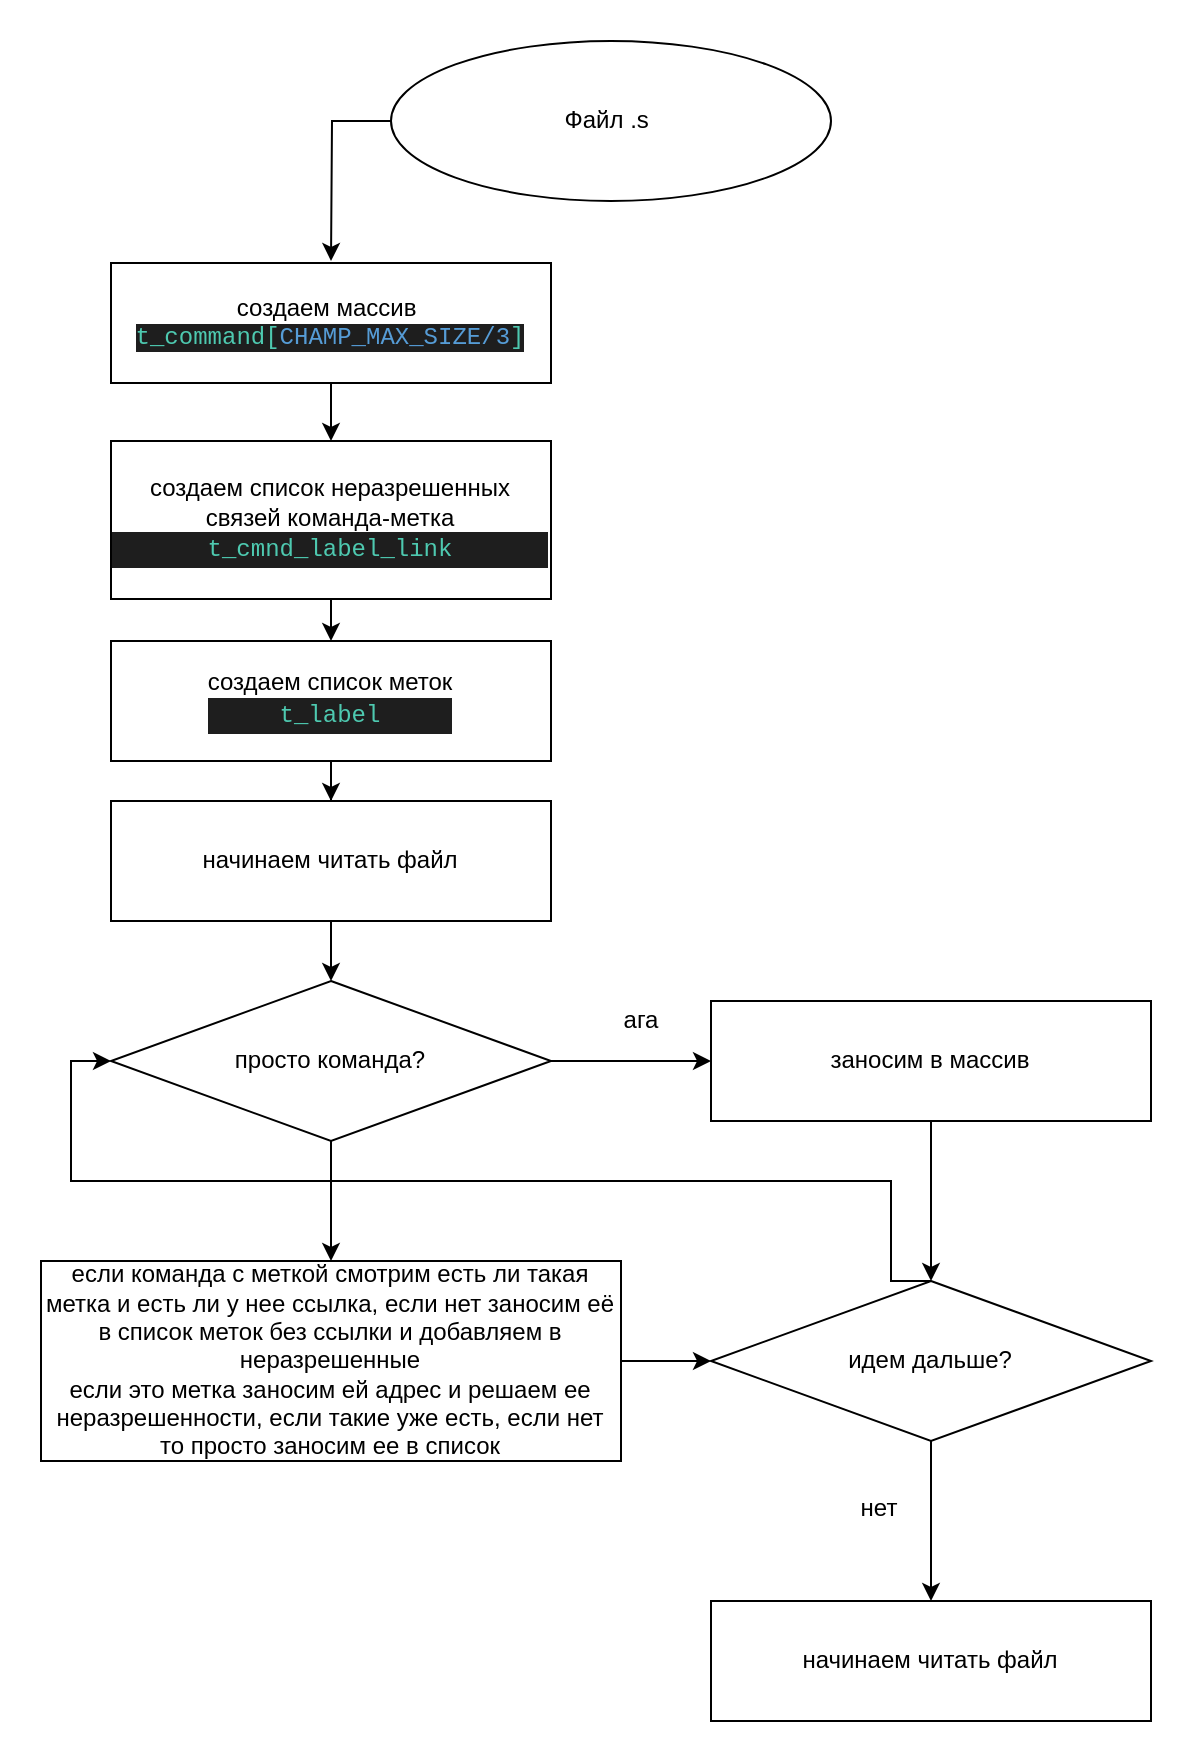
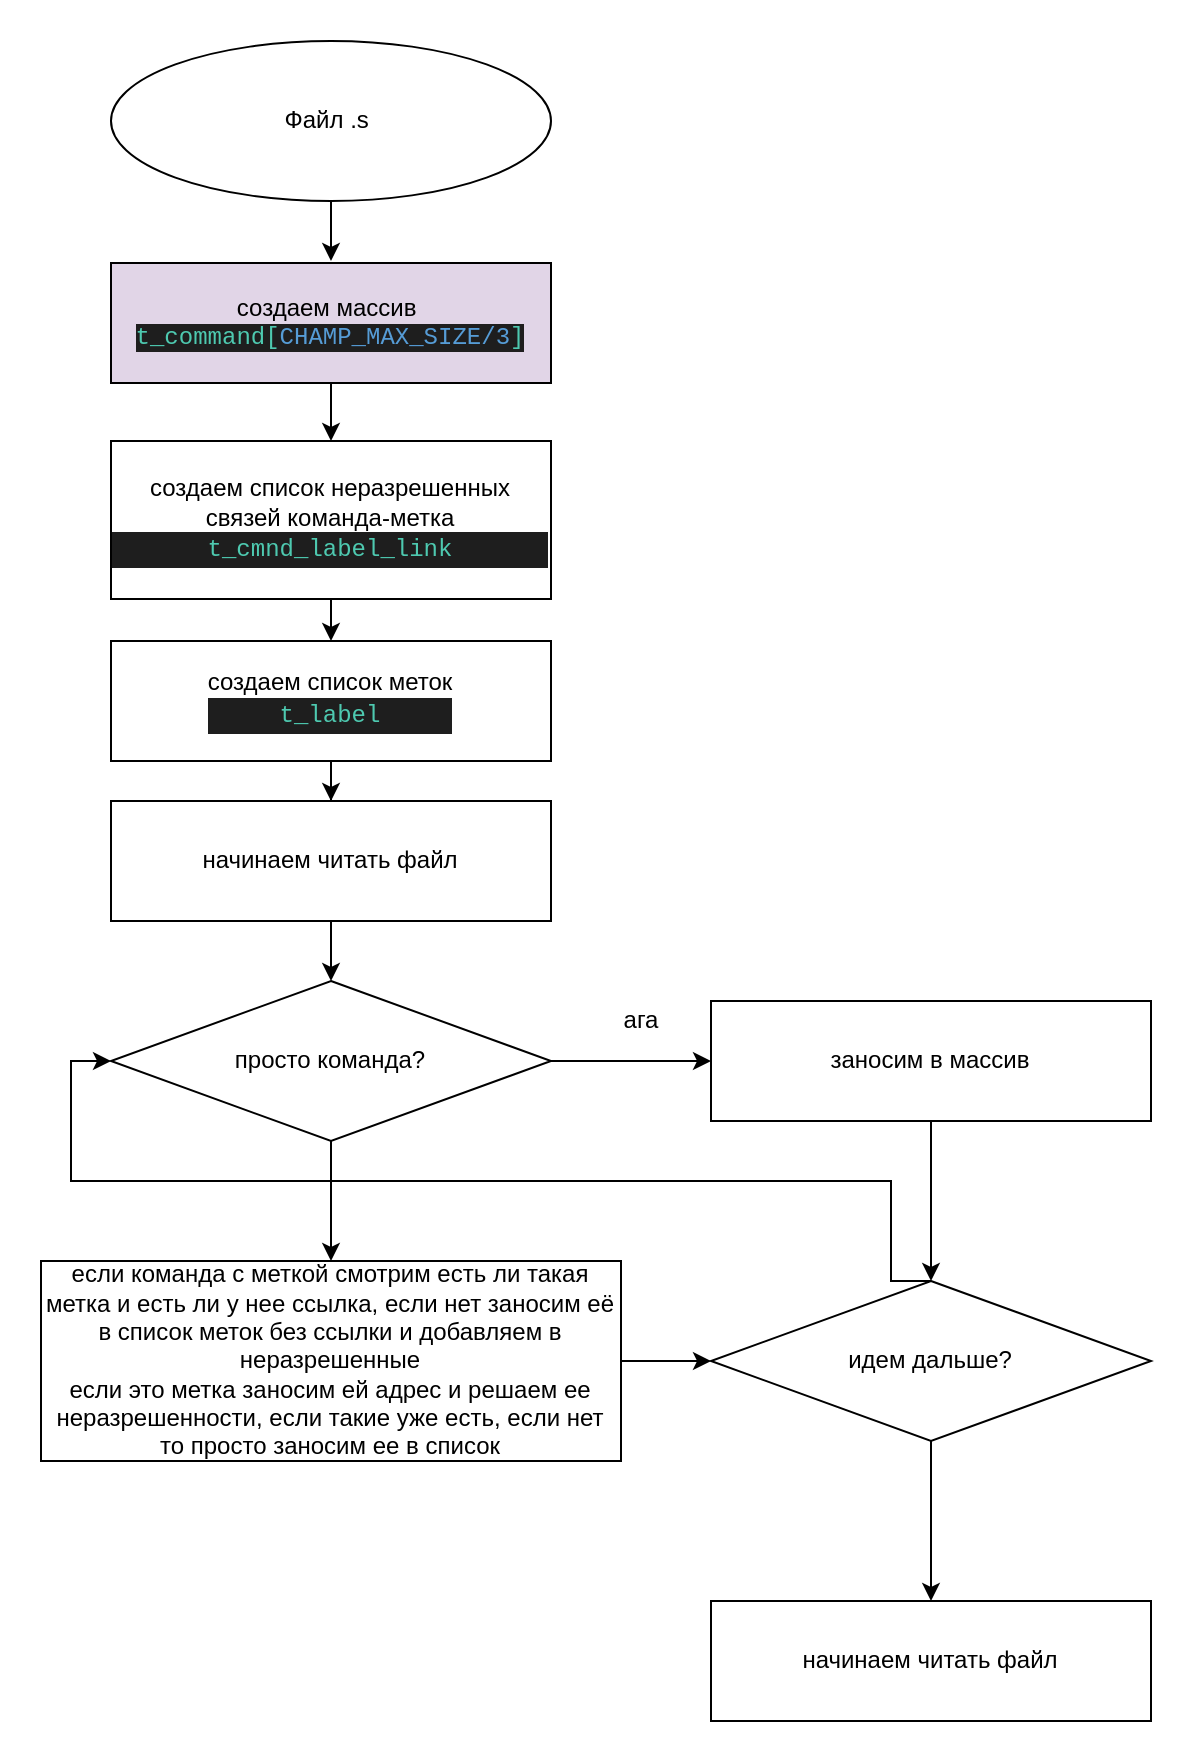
node "Файл .s": moved (611, 121) -> (331, 121)
node "создаем массив t_command[CHAMP_MAX_SIZE/3]": fillcolor #ffffff -> #e1d5e7
node "нет": removed
